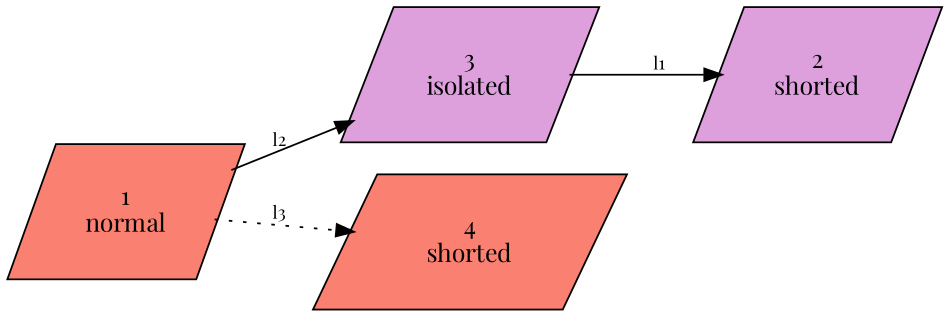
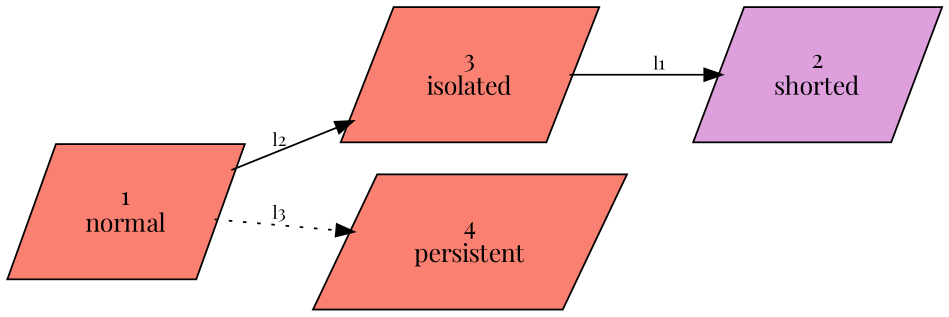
node "3 isolated": fillcolor plum -> salmon
node "4 shorted": label "4 shorted" -> "4 persistent"
